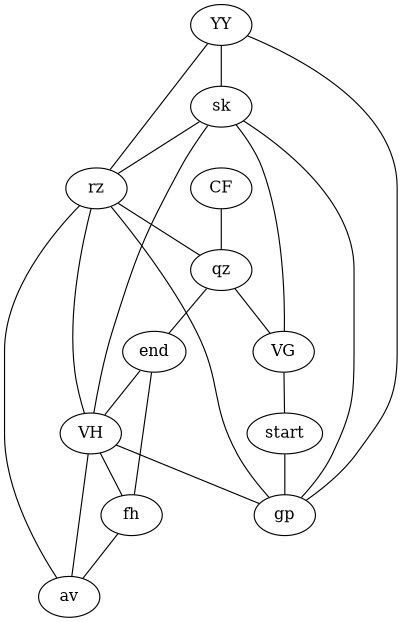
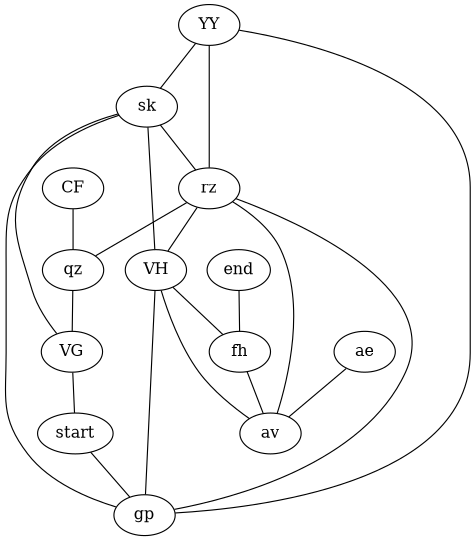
edge "qz" -- "end": removed
node "ae": added
edge "end" -- "VH": removed
